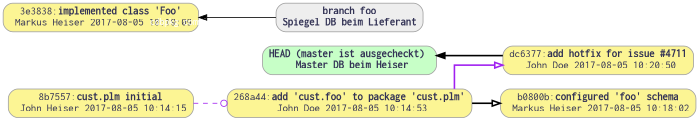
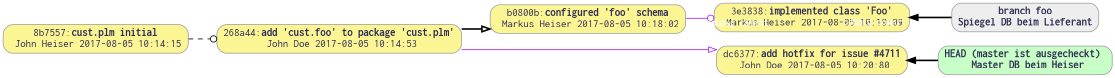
edge "branch foo" -> "3e3838:": style solid -> bold
edge "b0800b:" -> "3e3838:": added, label "cdbpkg commit"
edge "dc6377:" -> "HEAD (master ist ausgecheckt)": reversed
edge "268a44:" -> "dc6377:": style bold -> solid
node "dc6377:": text "John Doe 2017-08-05 10:20:50" -> "John Doe 2017-08-05 10:20:80"
edge "8b7557:" -> "268a44:": color purple -> black
